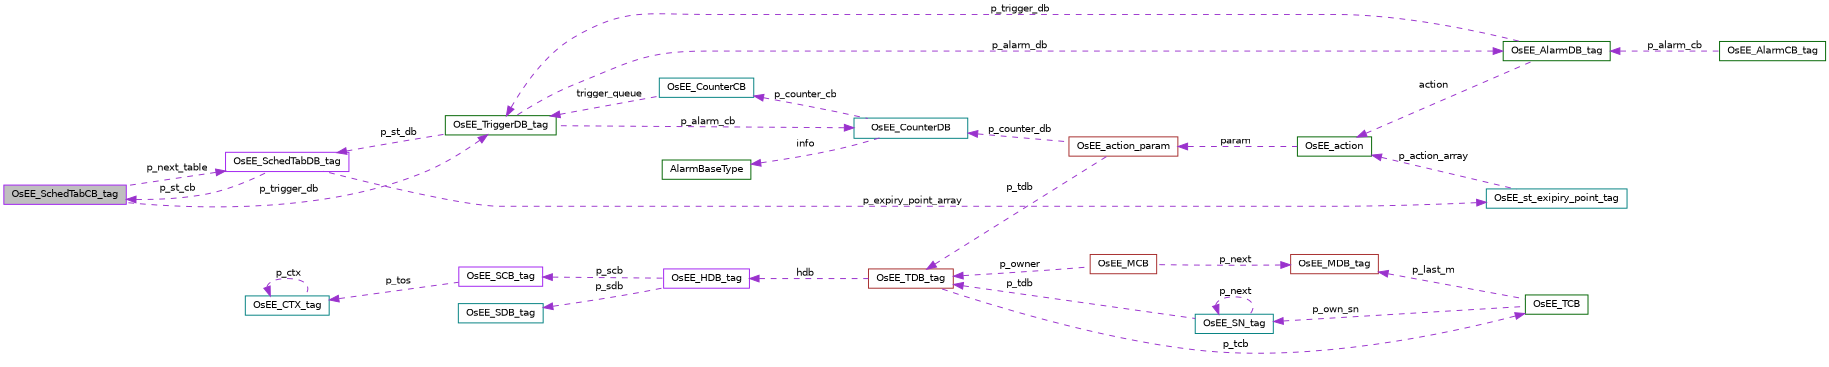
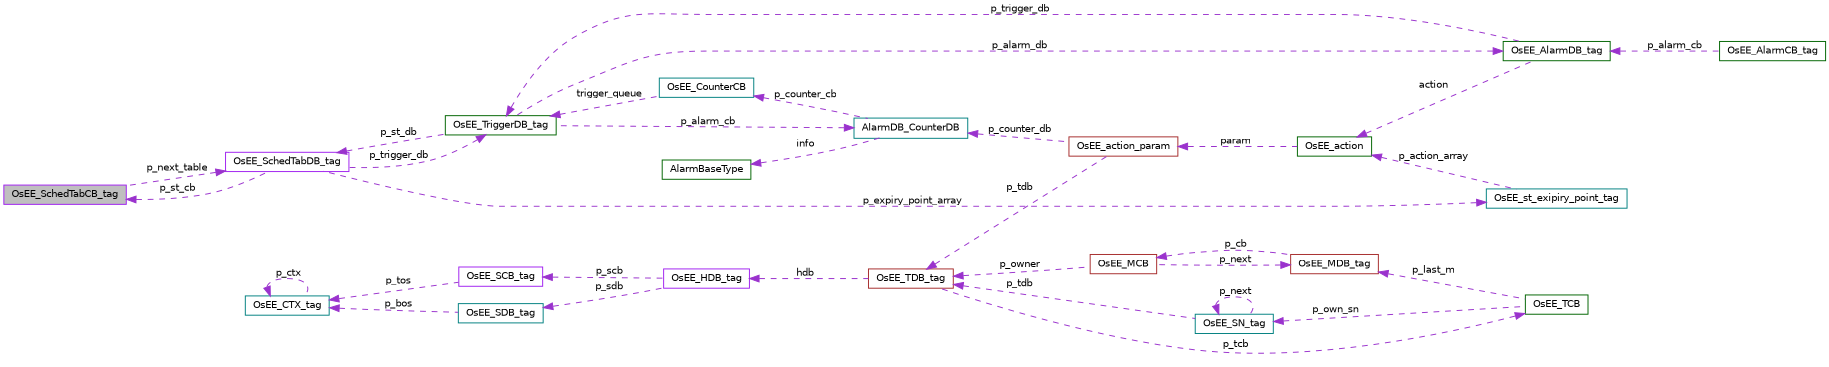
node "OsEE_CounterDB": label "OsEE_CounterDB" -> "AlarmDB_CounterDB"
edge "OsEE_SchedTabCB_tag" -> "OsEE_TriggerDB_tag": now "OsEE_SchedTabDB_tag" -> "OsEE_TriggerDB_tag"
edge "OsEE_MDB_tag" -> "OsEE_MCB": added, label "p_cb"
edge "OsEE_SDB_tag" -> "OsEE_CTX_tag": added, label "p_bos"
